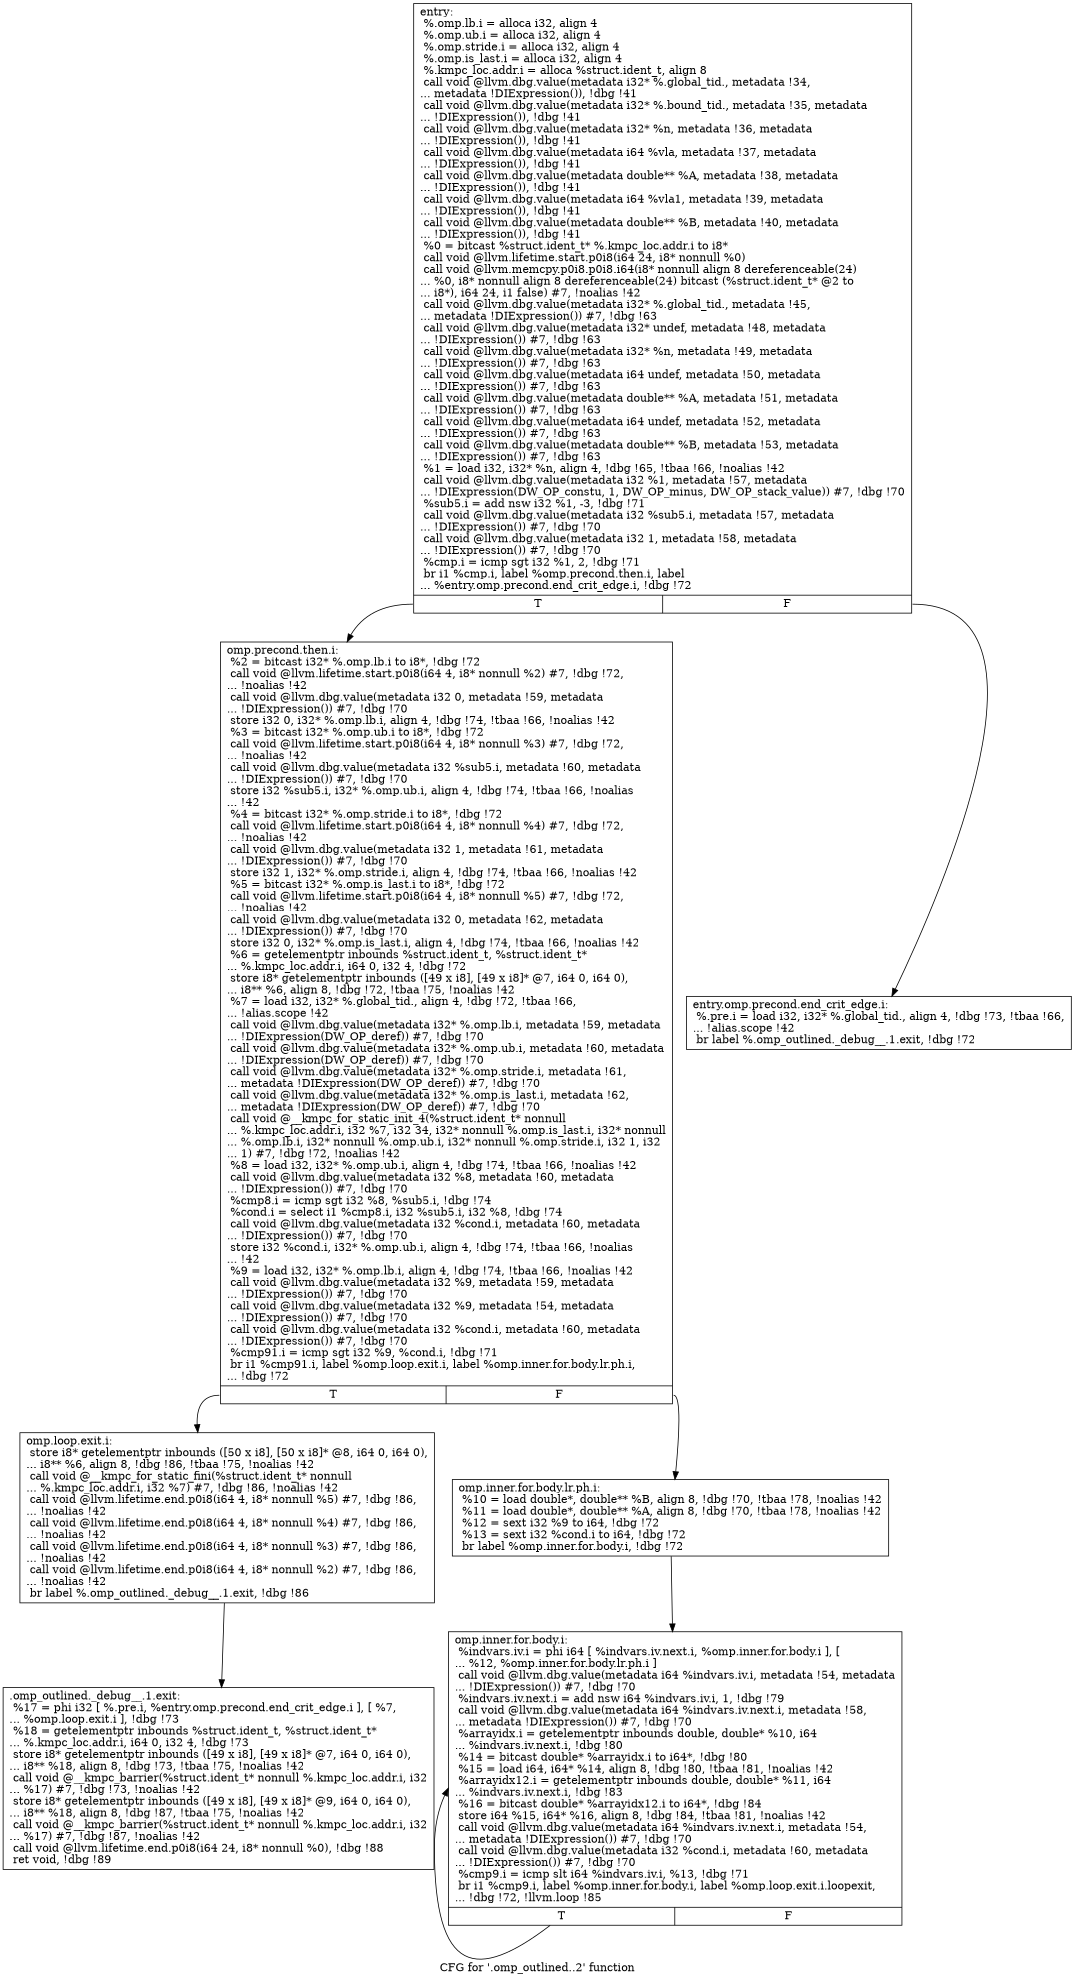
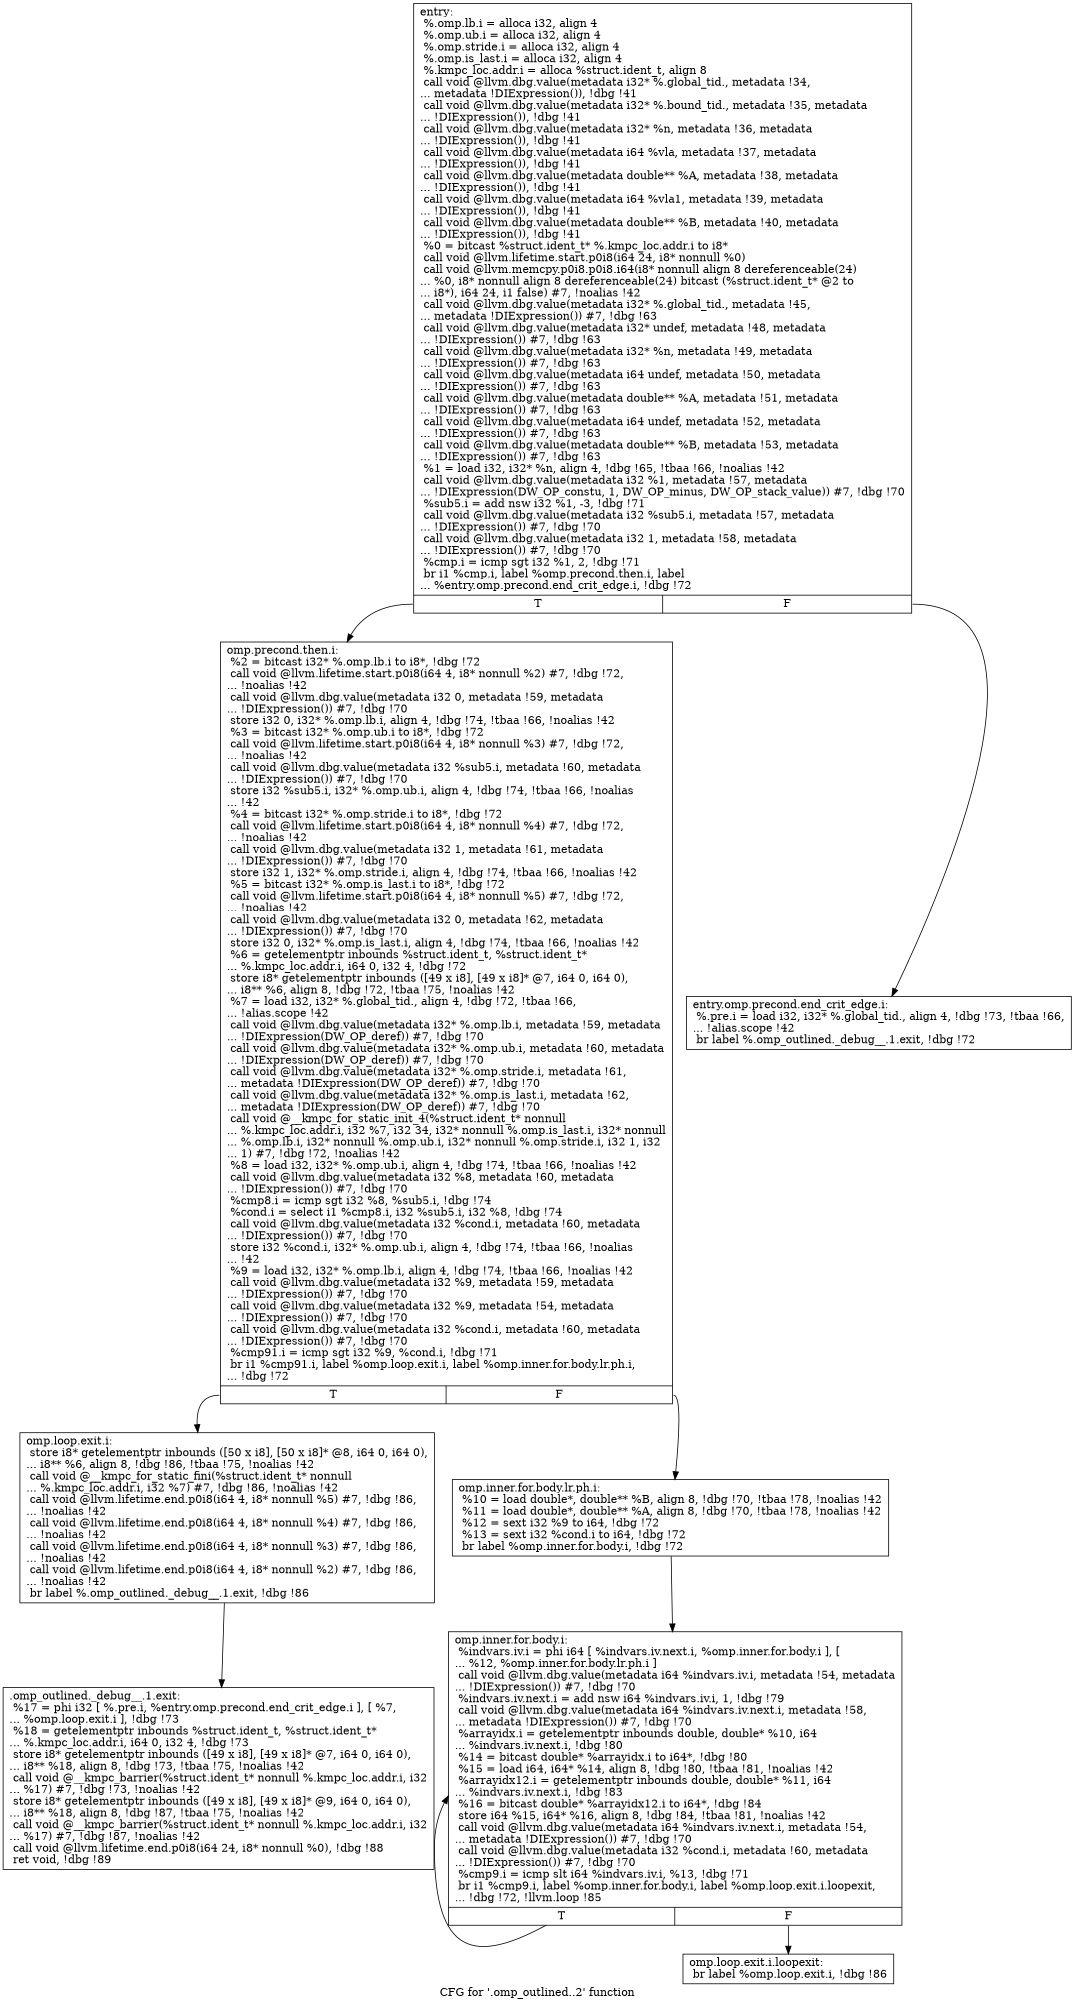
node "omp.loop.exit.i.loopexit:": added
